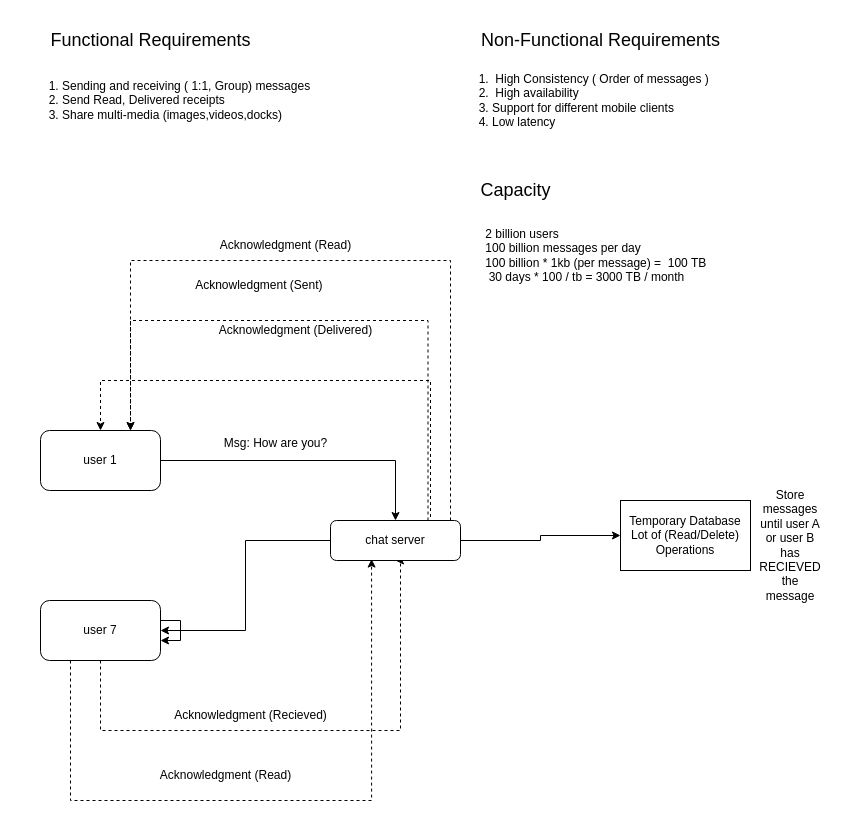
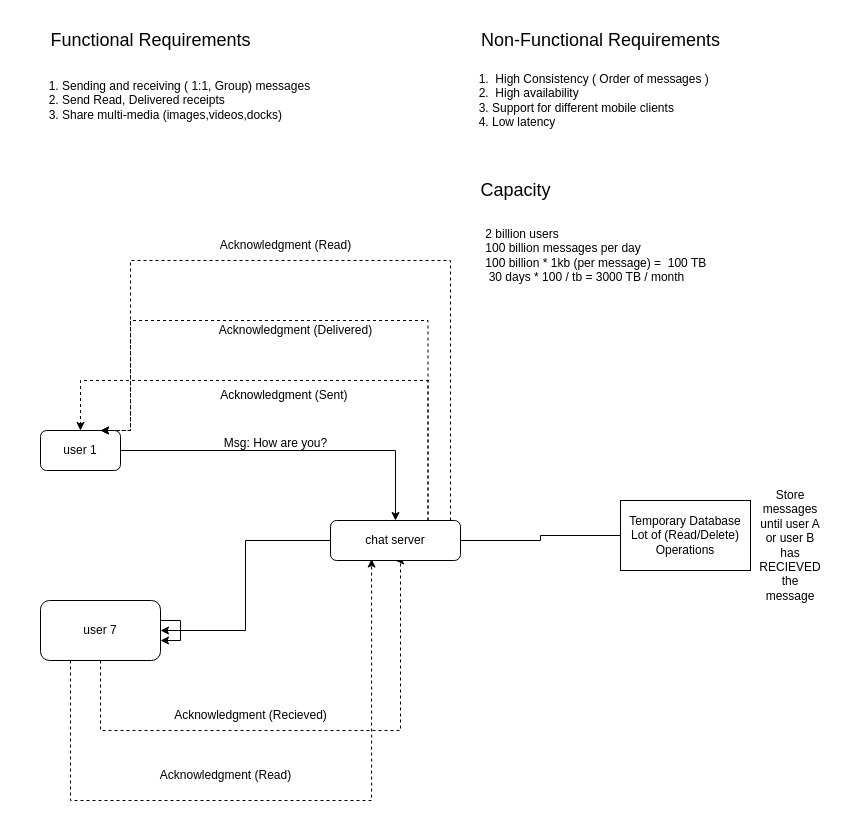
node "Acknowledgment (Sent)": moved (261, 286) -> (286, 396)
node "user 1": size 120x60 -> 80x40
edge "chat server" -> "Temporary Database Lot of (Read/Delete) Operations": arrowhead classic -> none
